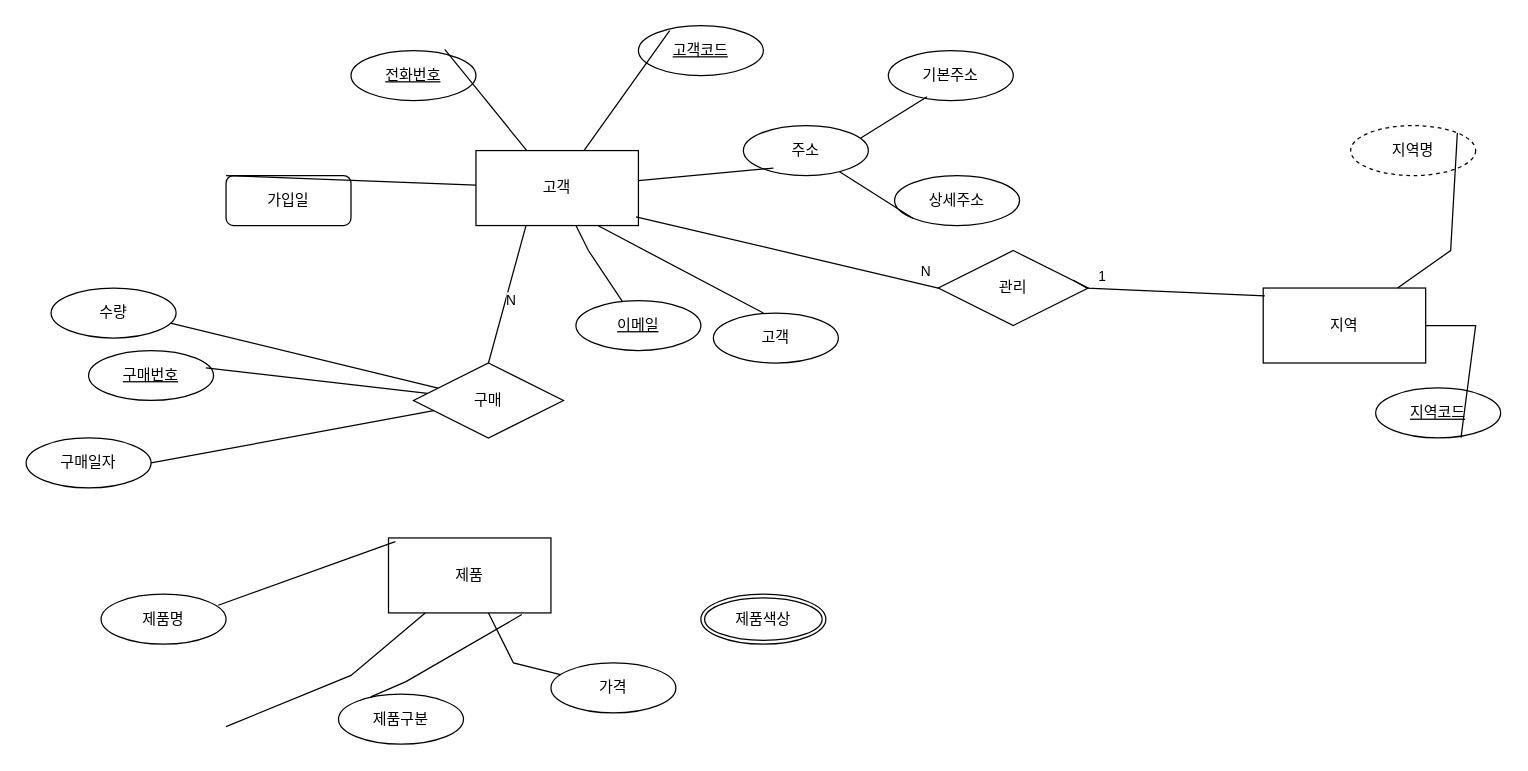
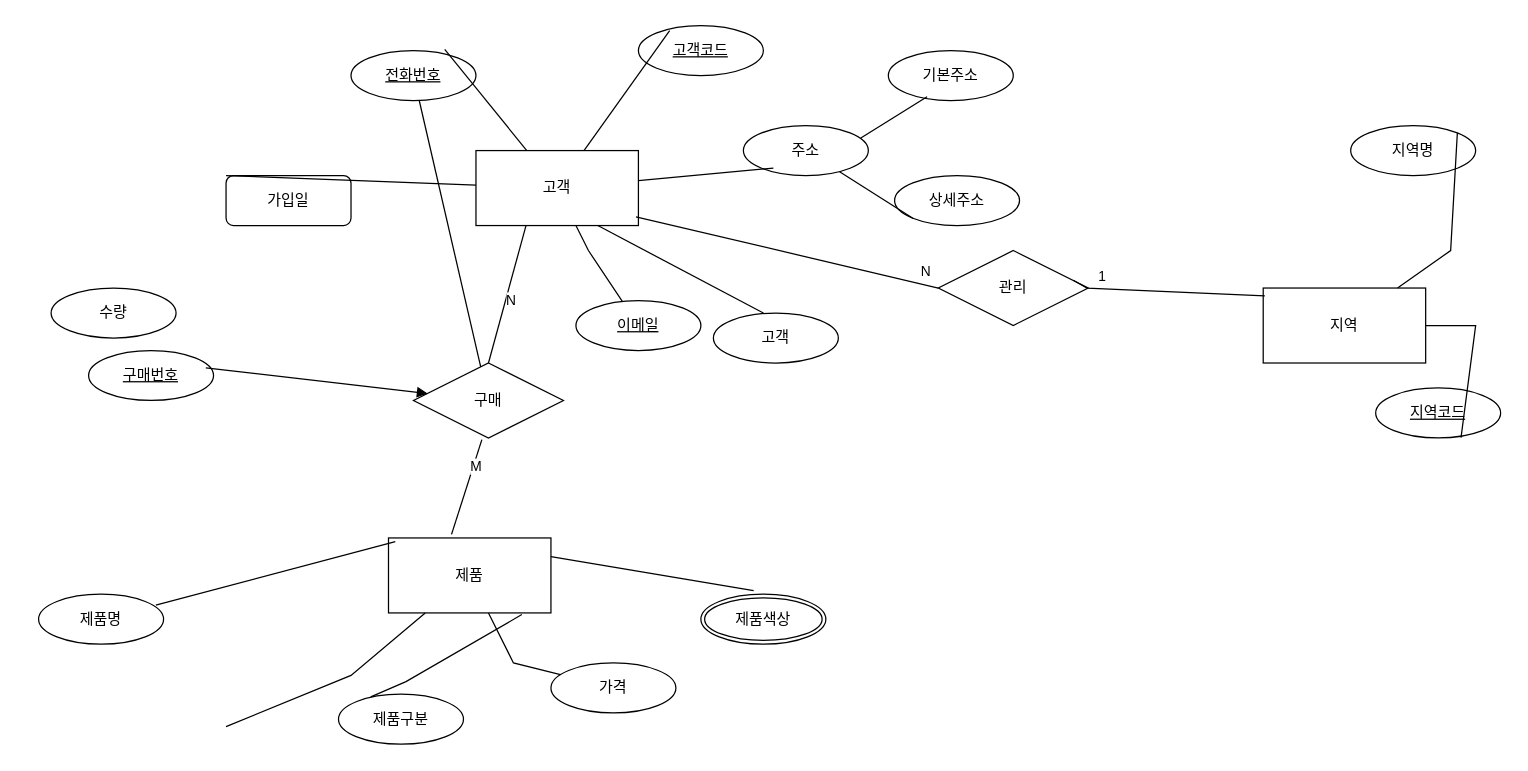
node "지역명": style dashed -> solid
edge "수량" -- "구매": now "전화번호" -- "구매"
edge "구매번호" -- "구매": arrowhead none -> block
edge "구매" -- "구매일자": removed
node "구매일자": removed
edge "구매" -- "제품": added, label "M"
edge "제품" -- "제품색상": added
node "제품명": moved (163, 619) -> (101, 619)
